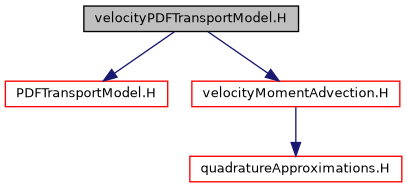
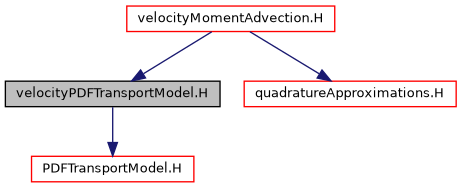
edge "velocityPDFTransportModel.H" -> "velocityMomentAdvection.H": reversed
